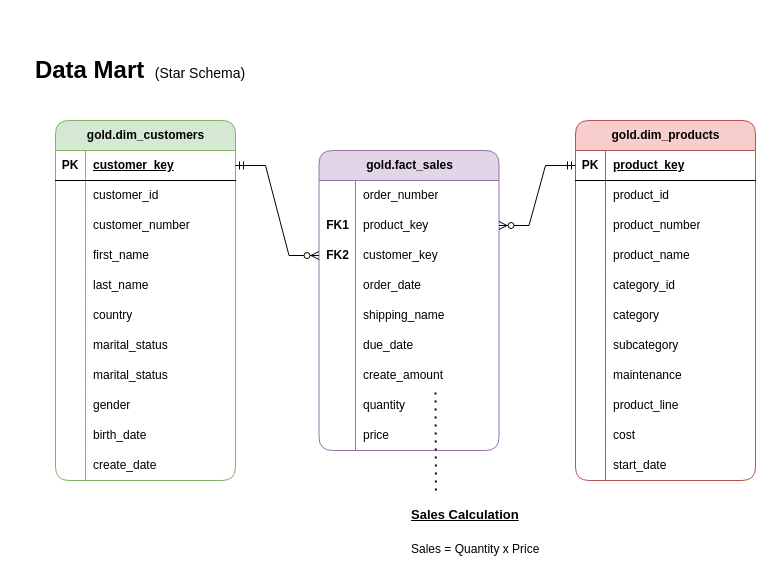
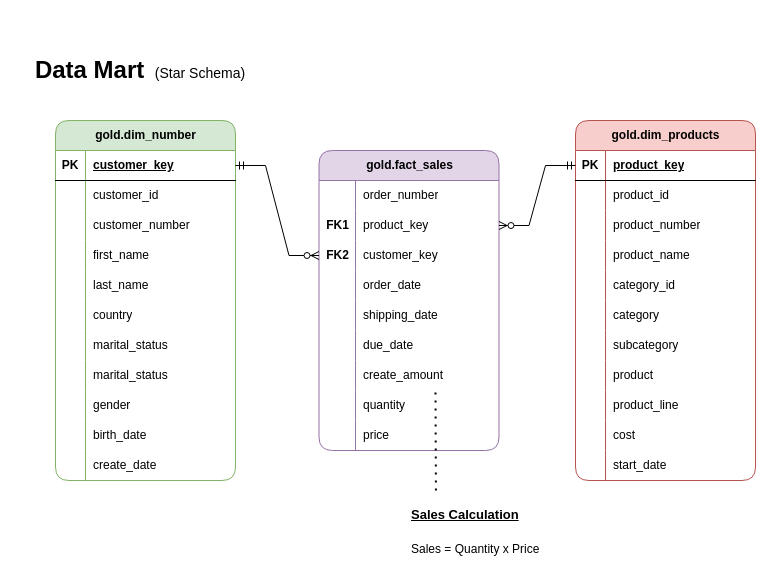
node "gold.dim_customers": label "gold.dim_customers" -> "gold.dim_number"
node "shipping_name": label "shipping_name" -> "shipping_date"
node "maintenance": label "maintenance" -> "product"
